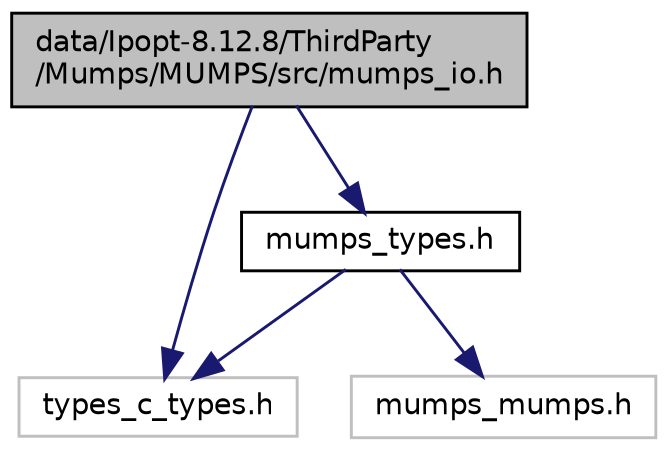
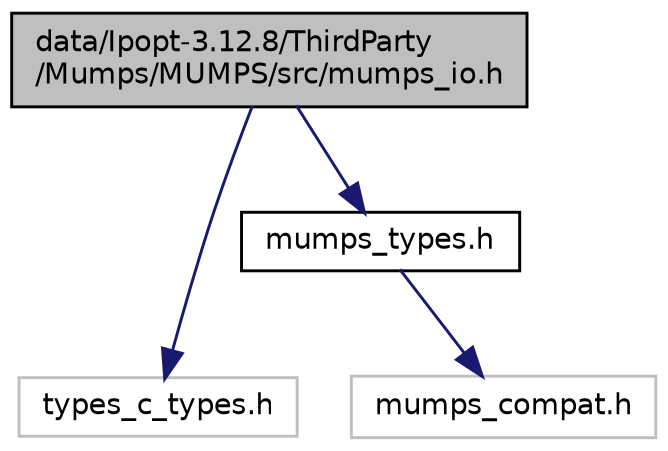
node "data/Ipopt-8.12.8/ThirdParty /Mumps/MUMPS/src/mumps_io.h": label "data/Ipopt-8.12.8/ThirdParty /Mumps/MUMPS/src/mumps_io.h" -> "data/Ipopt-3.12.8/ThirdParty /Mumps/MUMPS/src/mumps_io.h"
edge "mumps_types.h" -> "types_c_types.h": removed
node "mumps_mumps.h": label "mumps_mumps.h" -> "mumps_compat.h"
